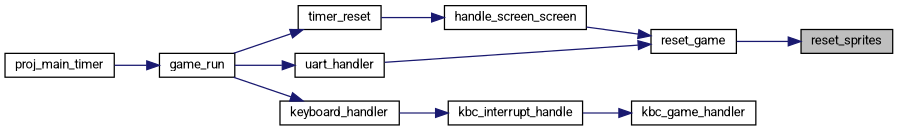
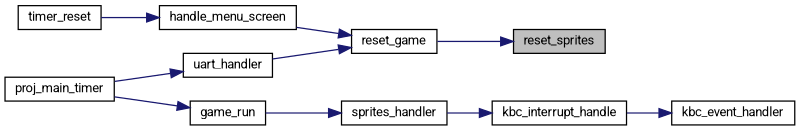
node "handle_screen_screen": label "handle_screen_screen" -> "handle_menu_screen"
edge "game_run" -> "timer_reset": removed
edge "game_run" -> "uart_handler": now "proj_main_timer" -> "uart_handler"
node "keyboard_handler": label "keyboard_handler" -> "sprites_handler"
node "kbc_game_handler": label "kbc_game_handler" -> "kbc_event_handler"
